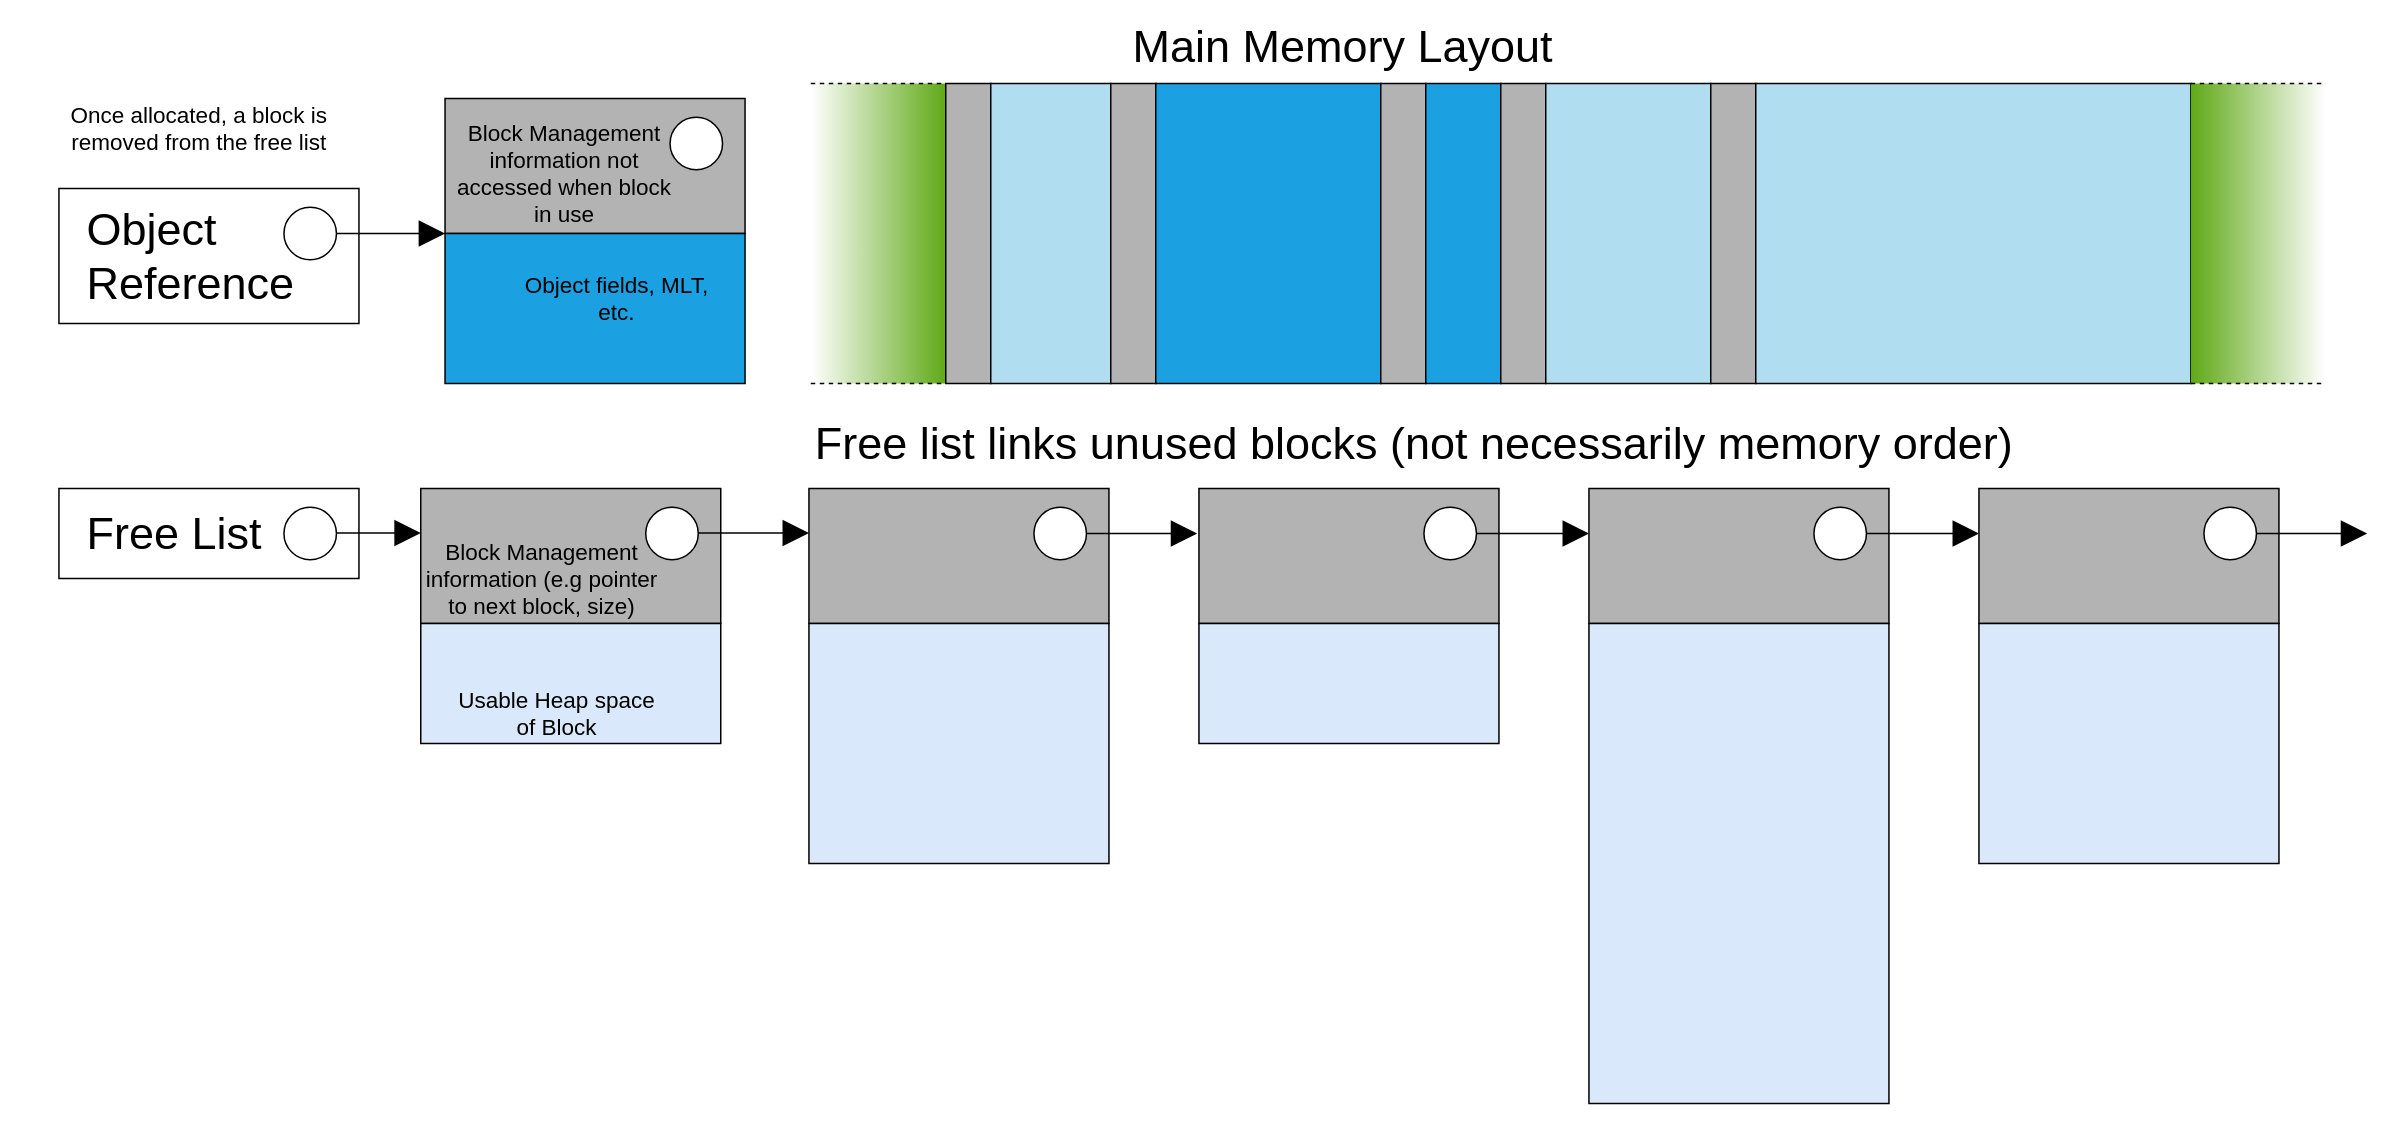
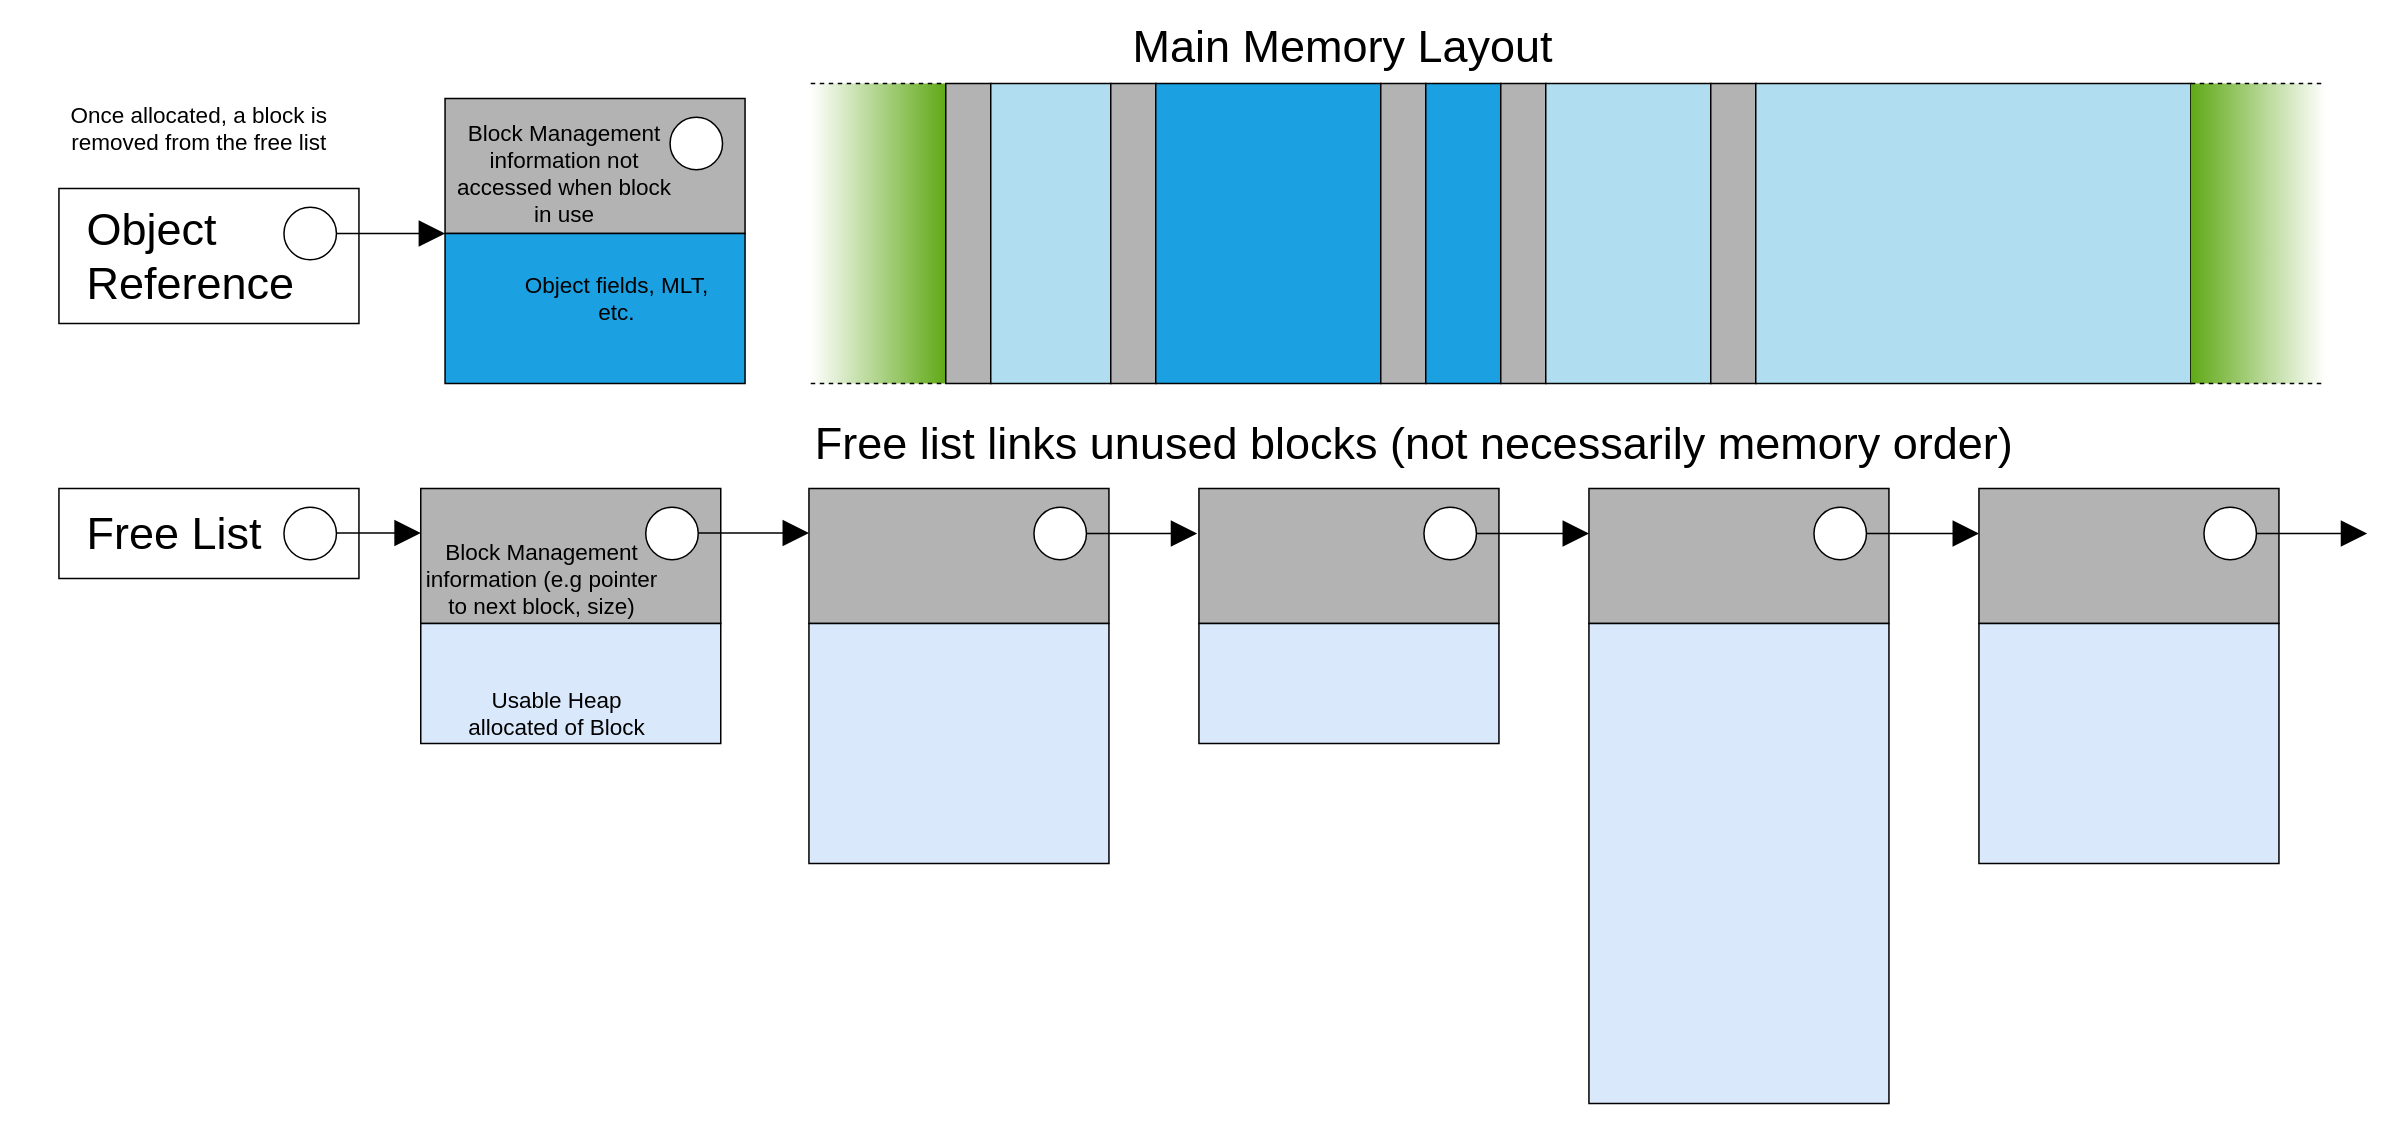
node "Usable Heap space of Block": label "Usable Heap space of Block" -> "Usable Heap allocated of Block"
